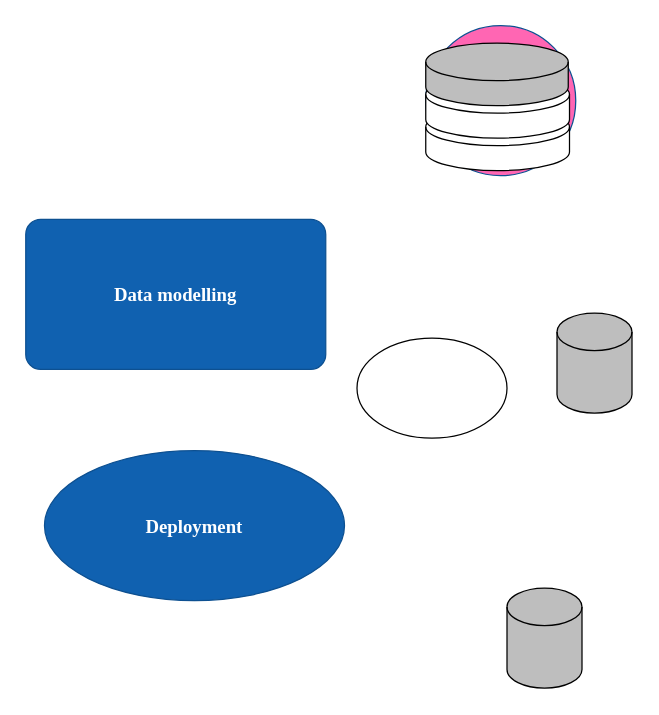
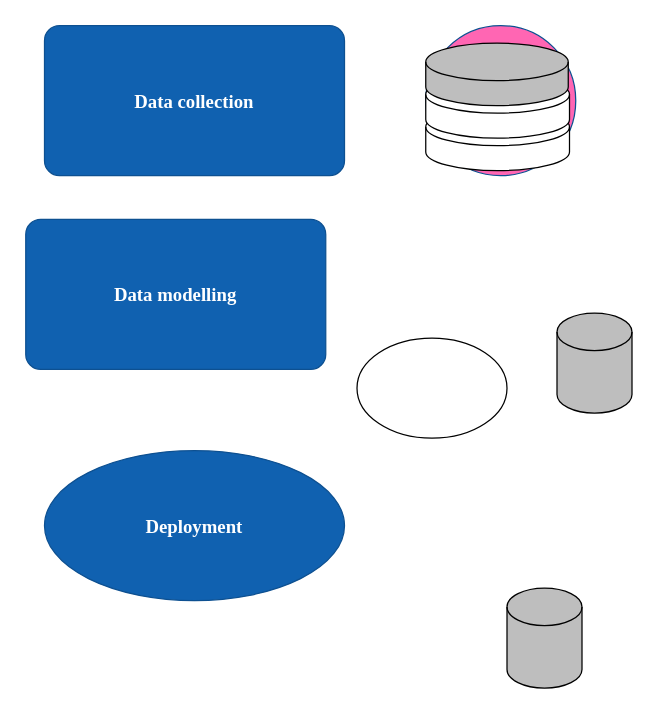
node "Data collection": added
